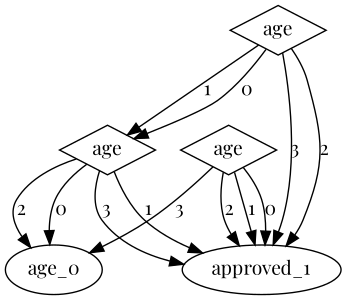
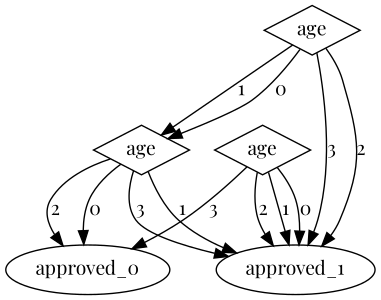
node "age_0": label "age_0" -> "approved_0"
